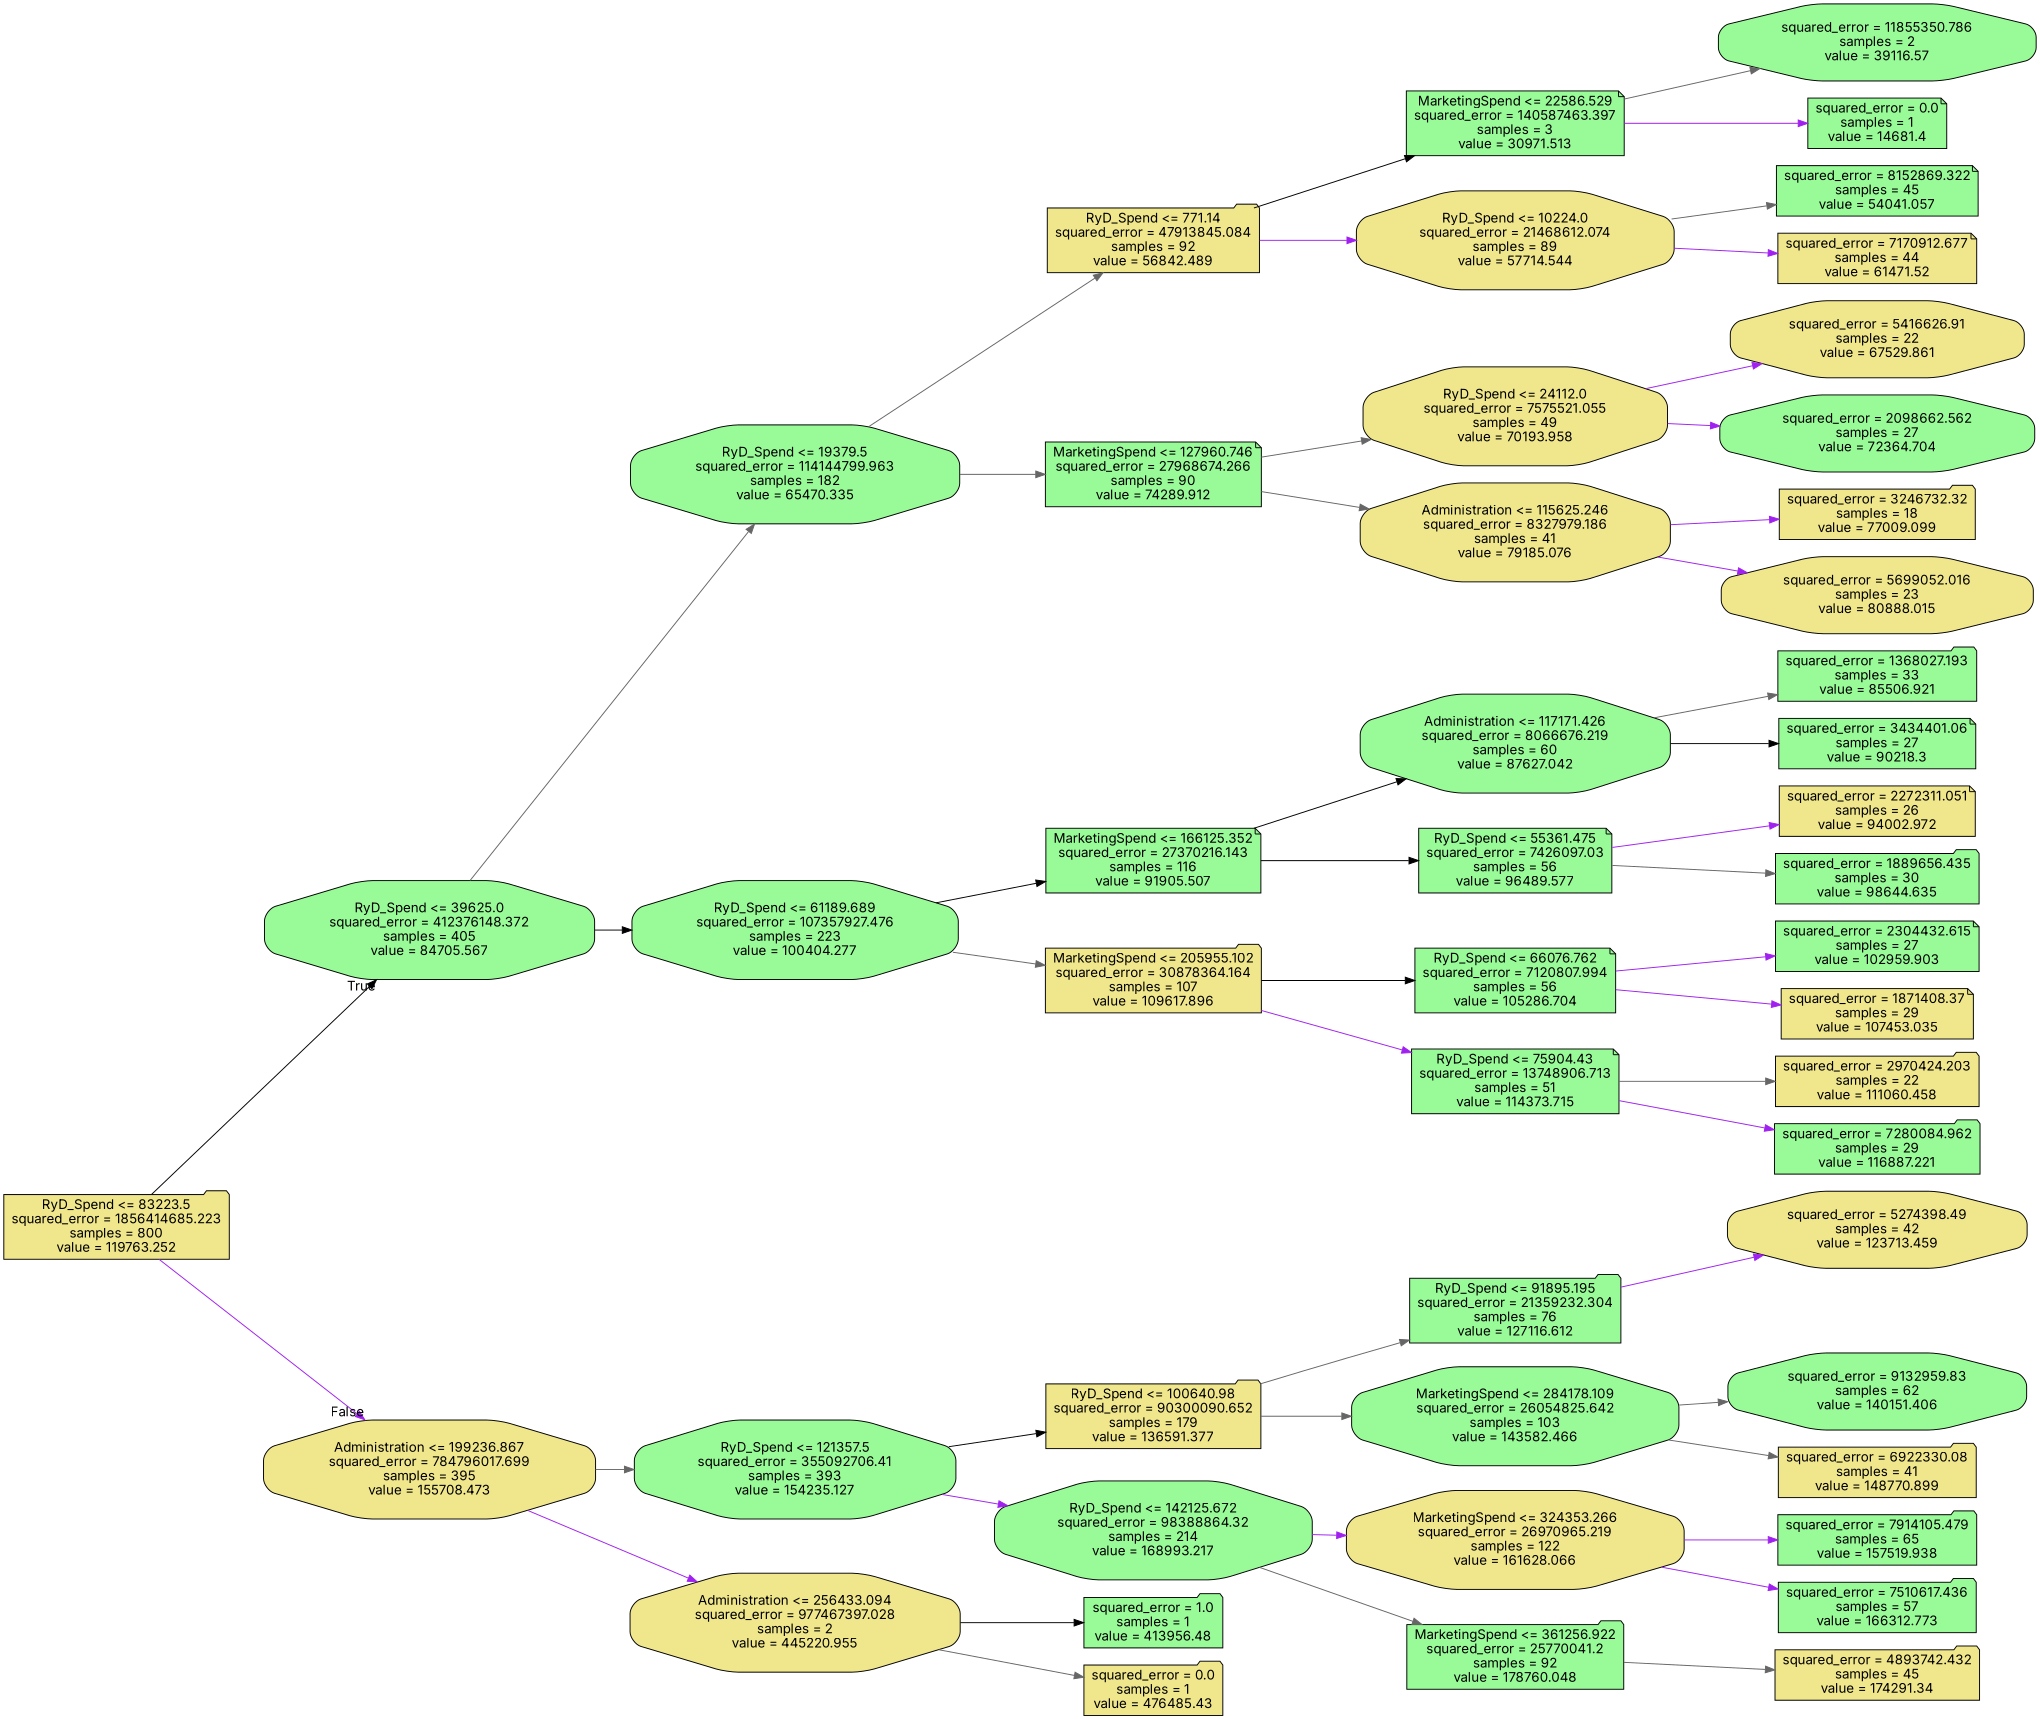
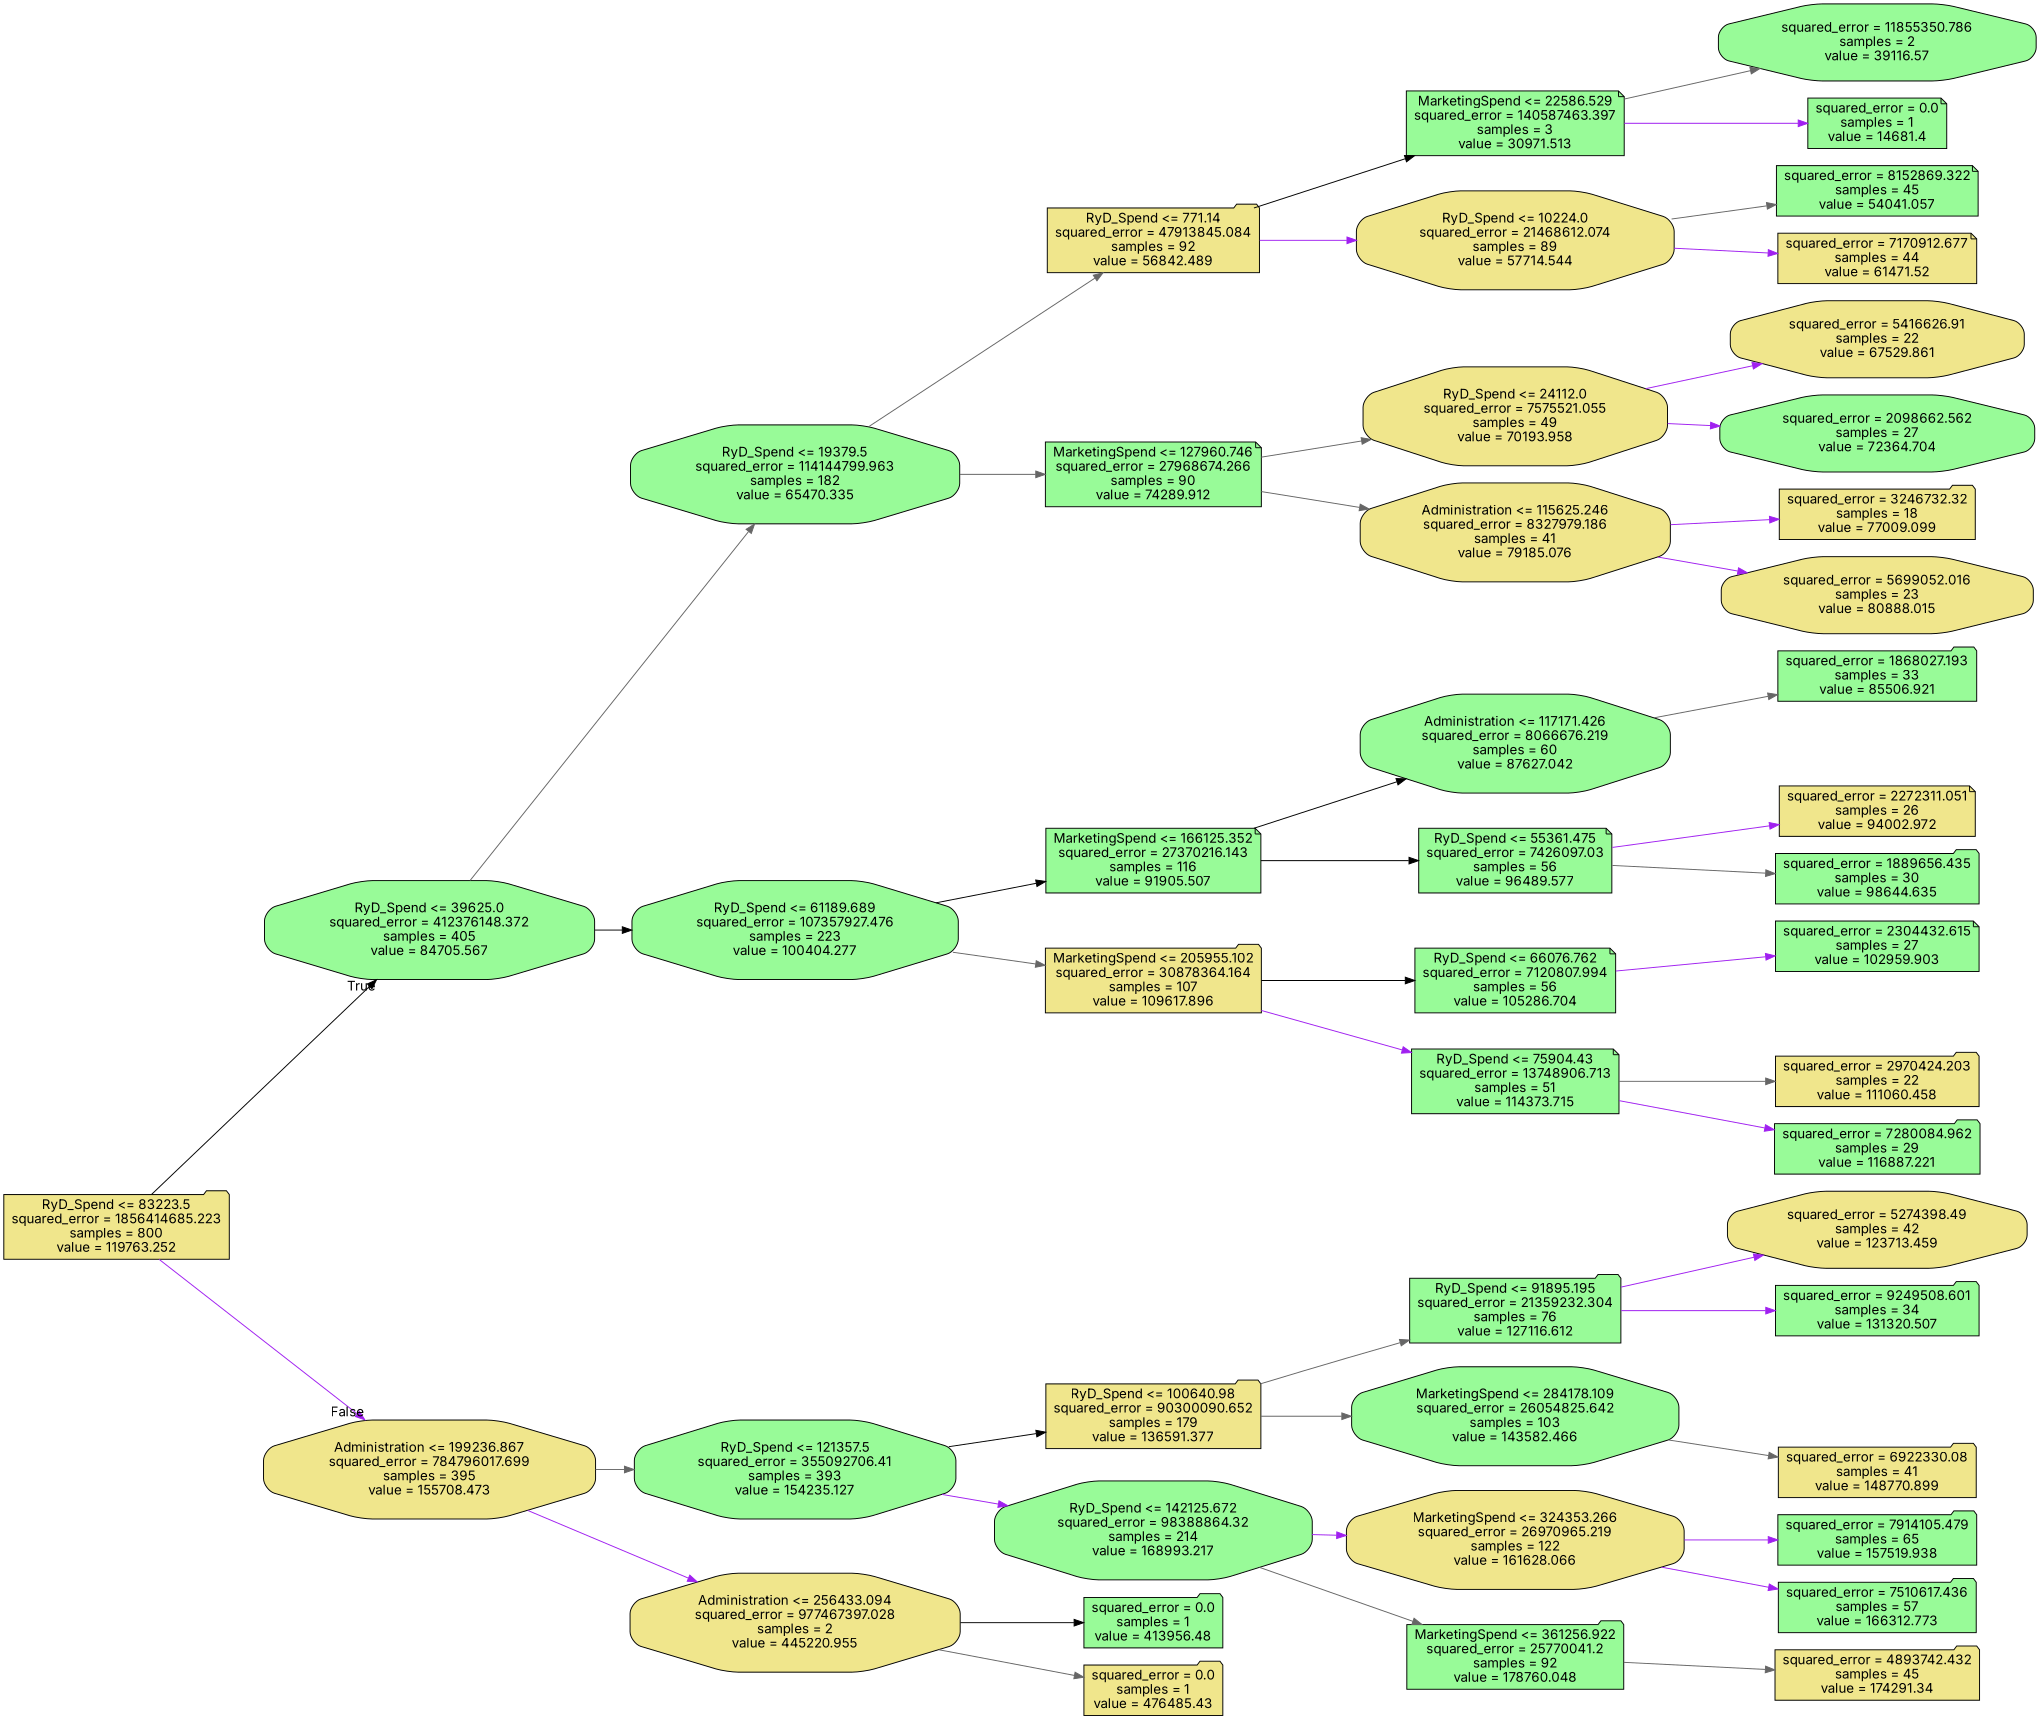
node "squared_error = 1368027.193 samples = 33 value = 85506.921": label "squared_error = 1368027.193 samples = 33 value = 85506.921" -> "squared_error = 1868027.193 samples = 33 value = 85506.921"
node "squared_error = 3434401.06 samples = 27 value = 90218.3": removed
node "squared_error = 1871408.37 samples = 29 value = 107453.035": removed
node "squared_error = 9249508.601 samples = 34 value = 131320.507": added
node "squared_error = 9132959.83 samples = 62 value = 140151.406": removed
node "squared_error = 1.0 samples = 1 value = 413956.48": label "squared_error = 1.0 samples = 1 value = 413956.48" -> "squared_error = 0.0 samples = 1 value = 413956.48"
